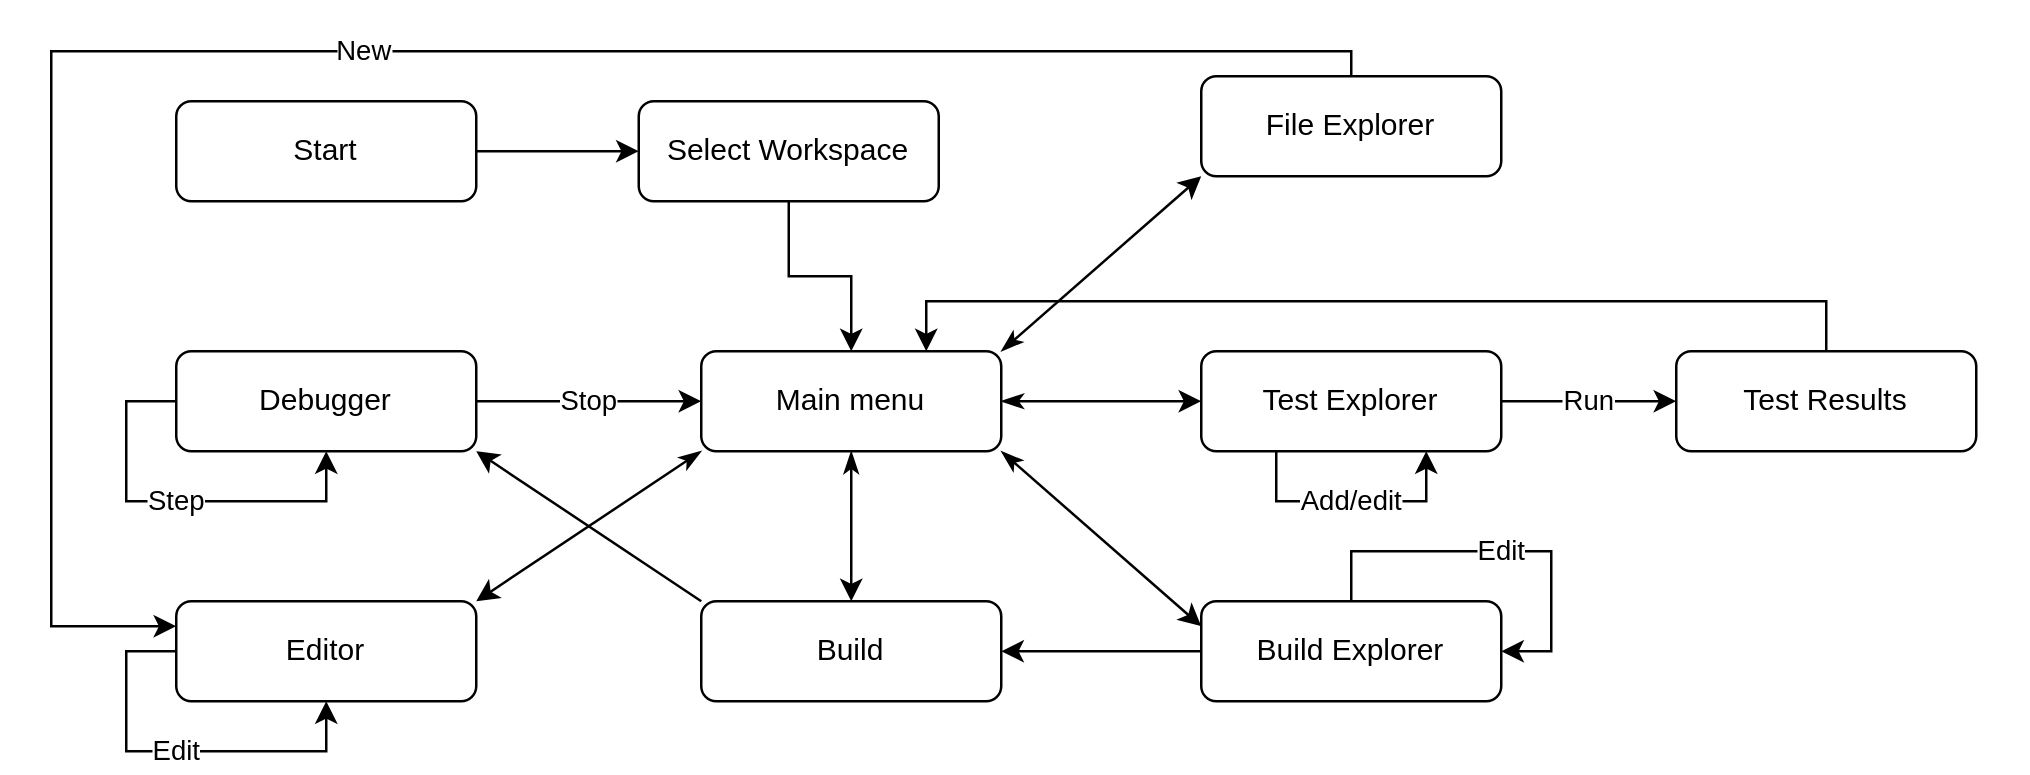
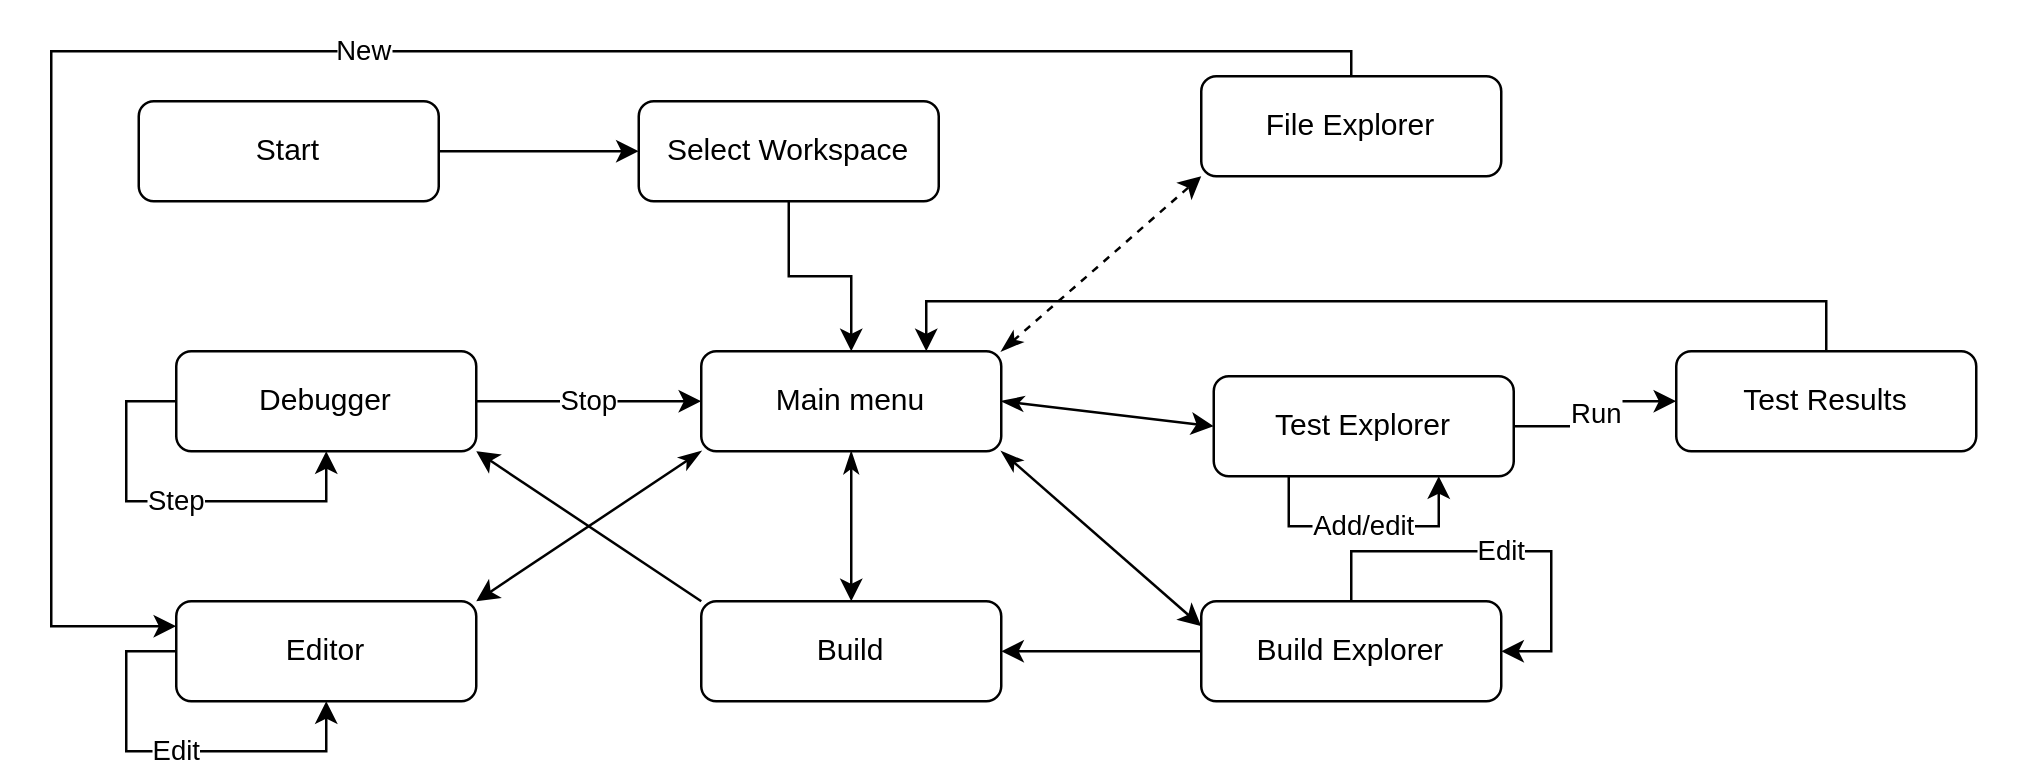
node "Start": moved (326, 151) -> (289, 151)
edge "File Explorer" -- "Main menu": style solid -> dashed
node "Test Explorer": moved (1351, 401) -> (1364, 426)
